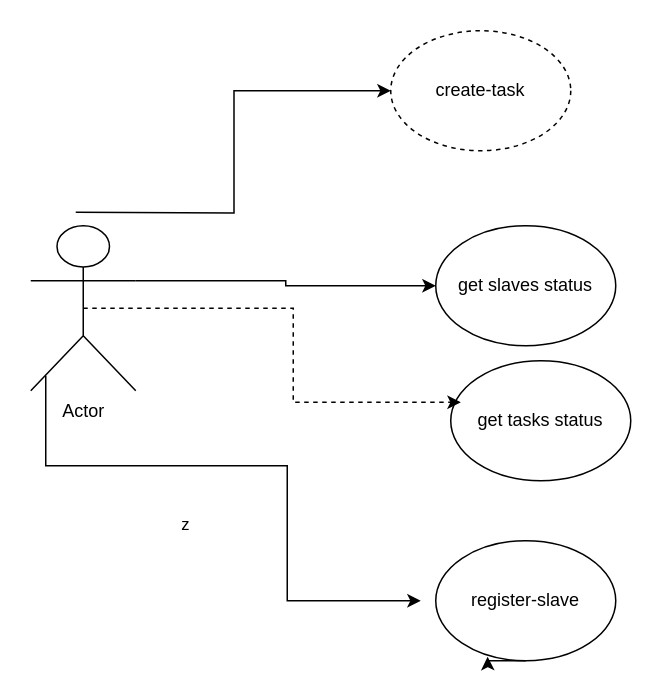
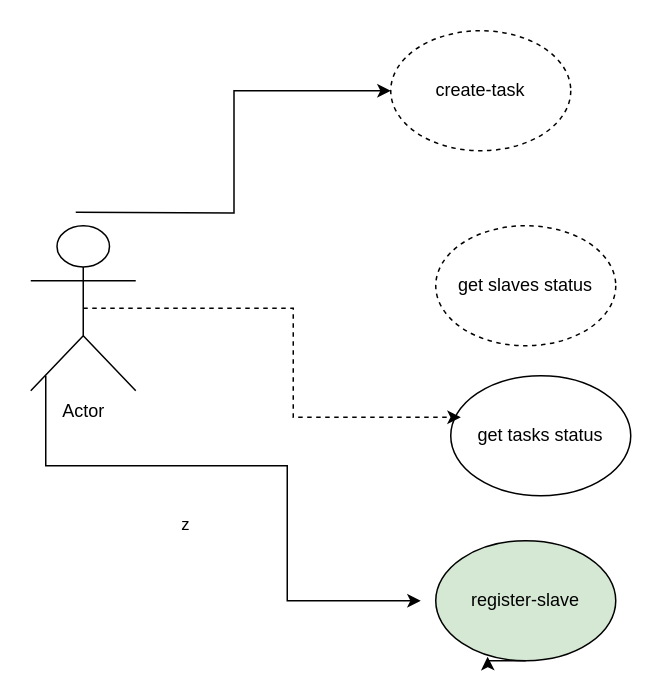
edge "Actor" -> "get slaves status": removed
node "get slaves status": style solid -> dashed
node "get tasks status": moved (541, 421) -> (541, 436)
node "register-slave": fillcolor #ffffff -> #d5e8d4
